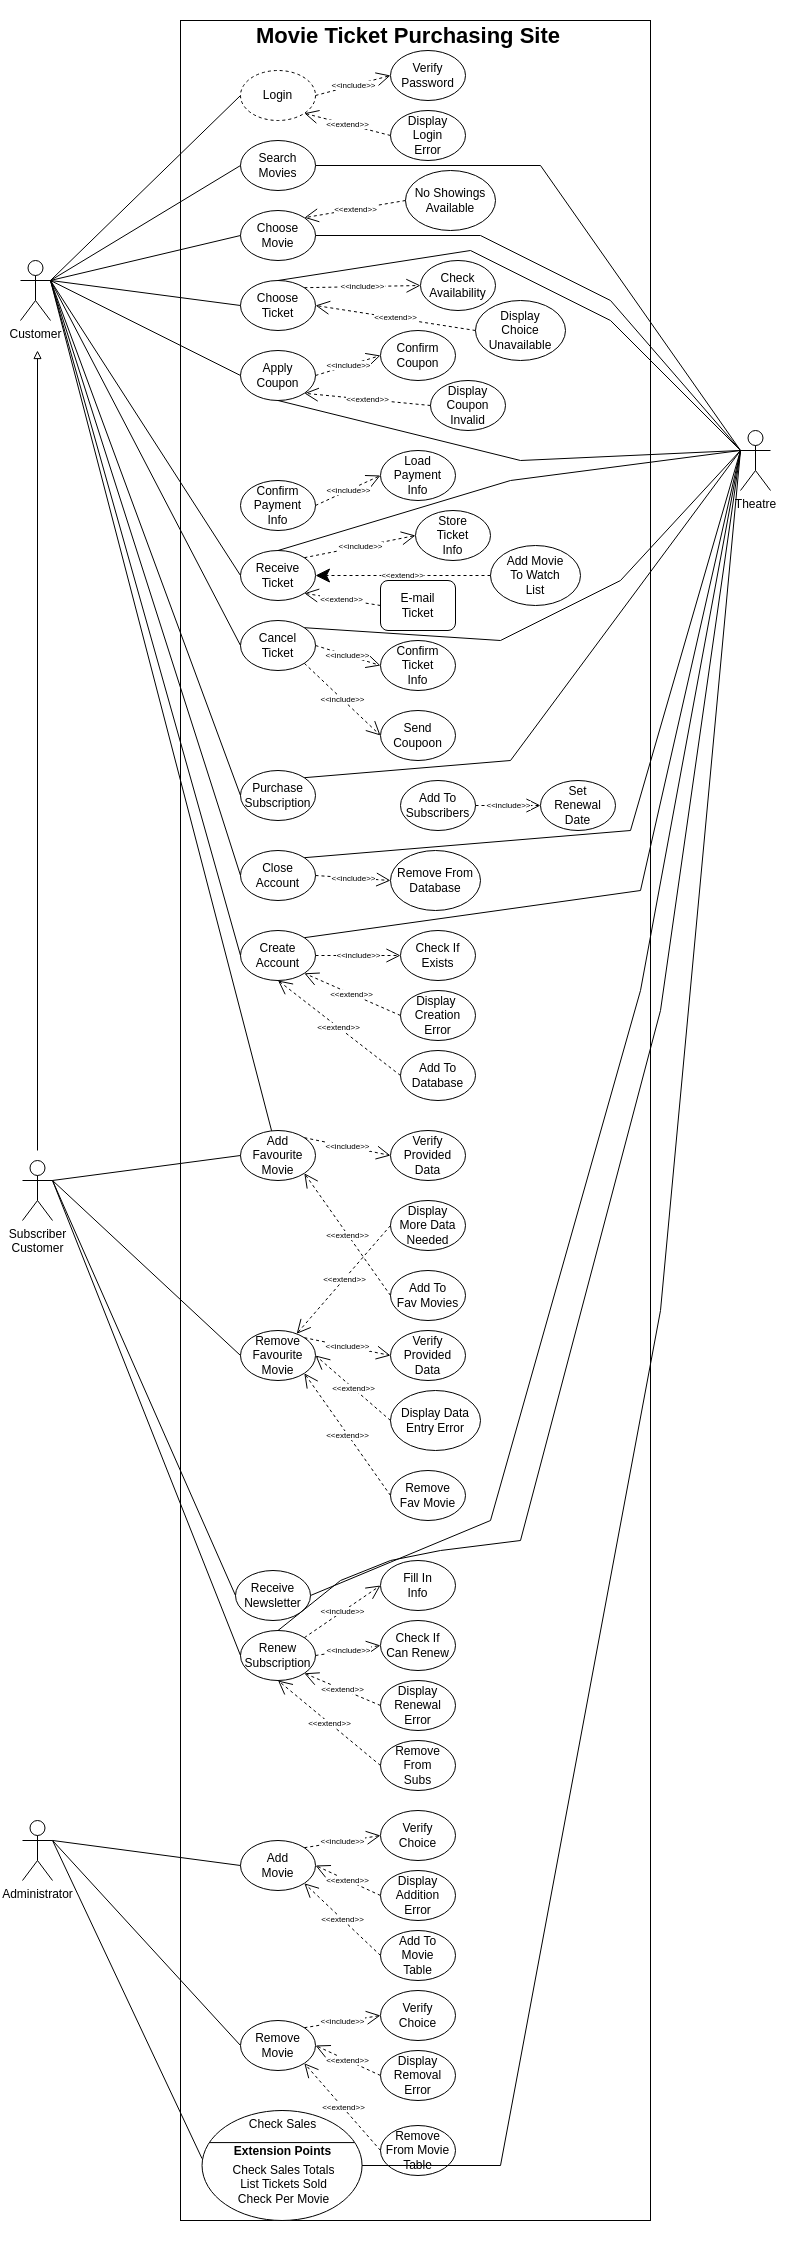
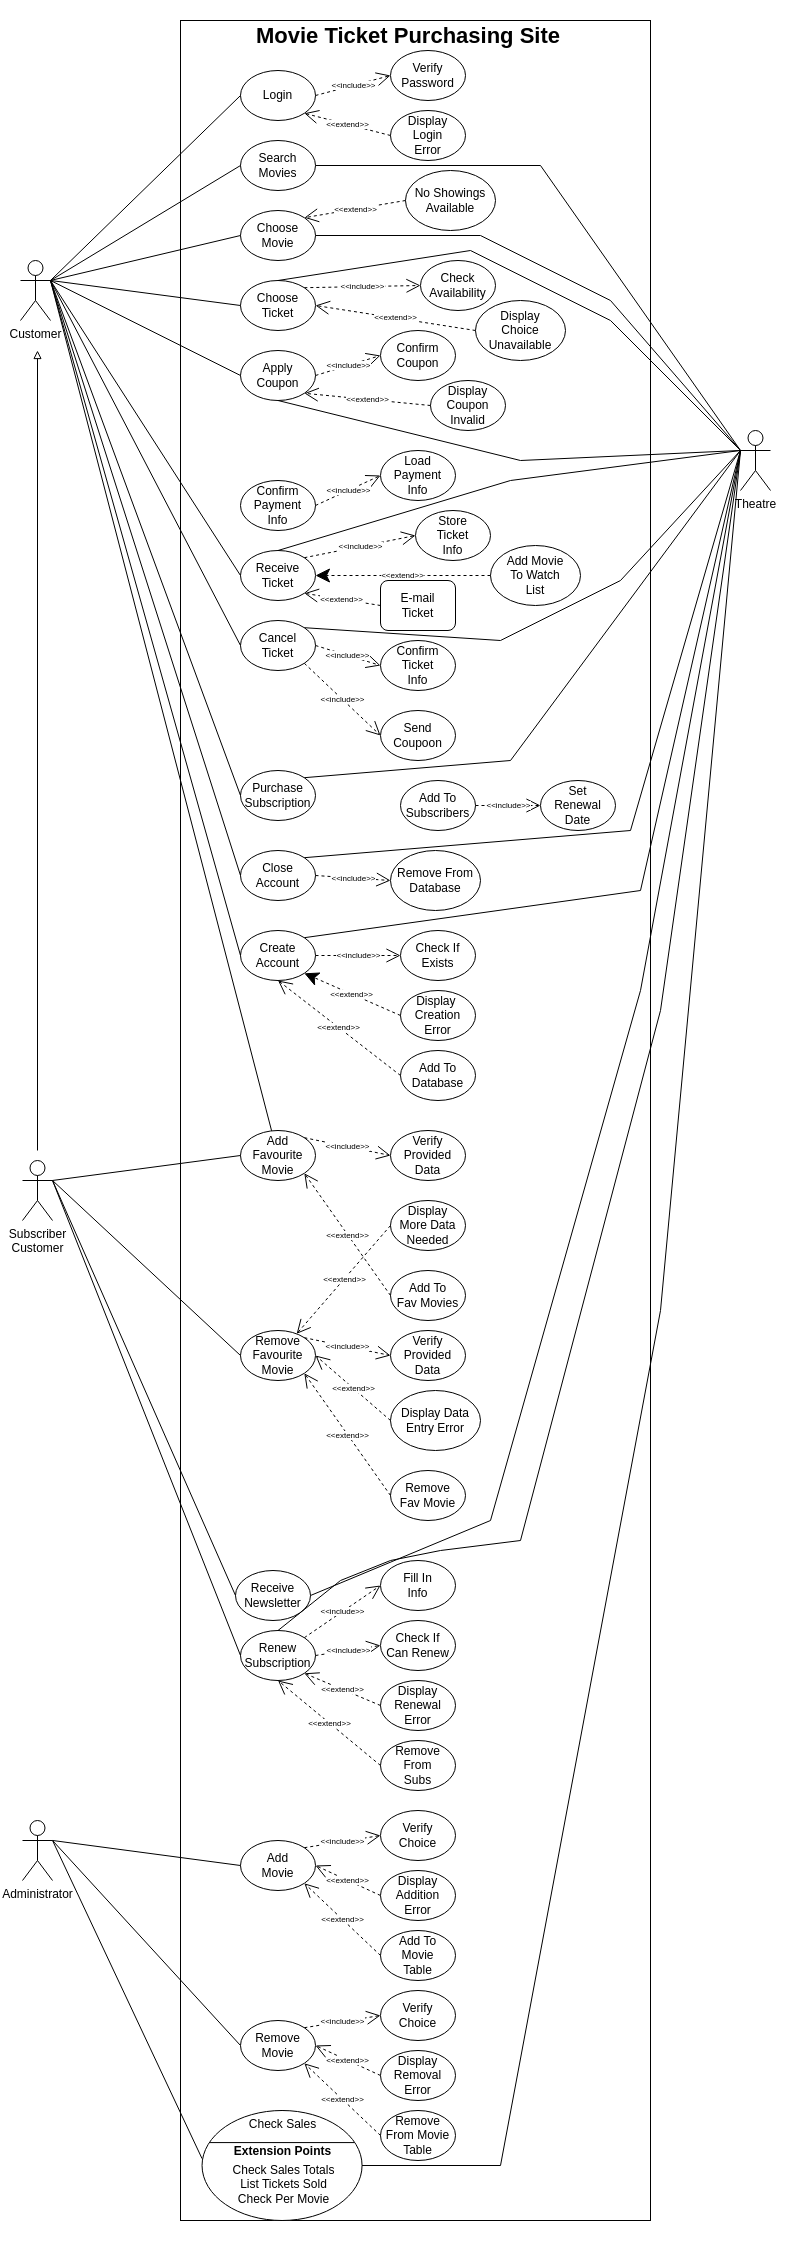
node "Login": style dashed -> solid
edge "Display Creation Error" -> "Create Account": arrowhead open -> classic
node "Remove From Movie Table": moved (418, 2151) -> (418, 2136)
